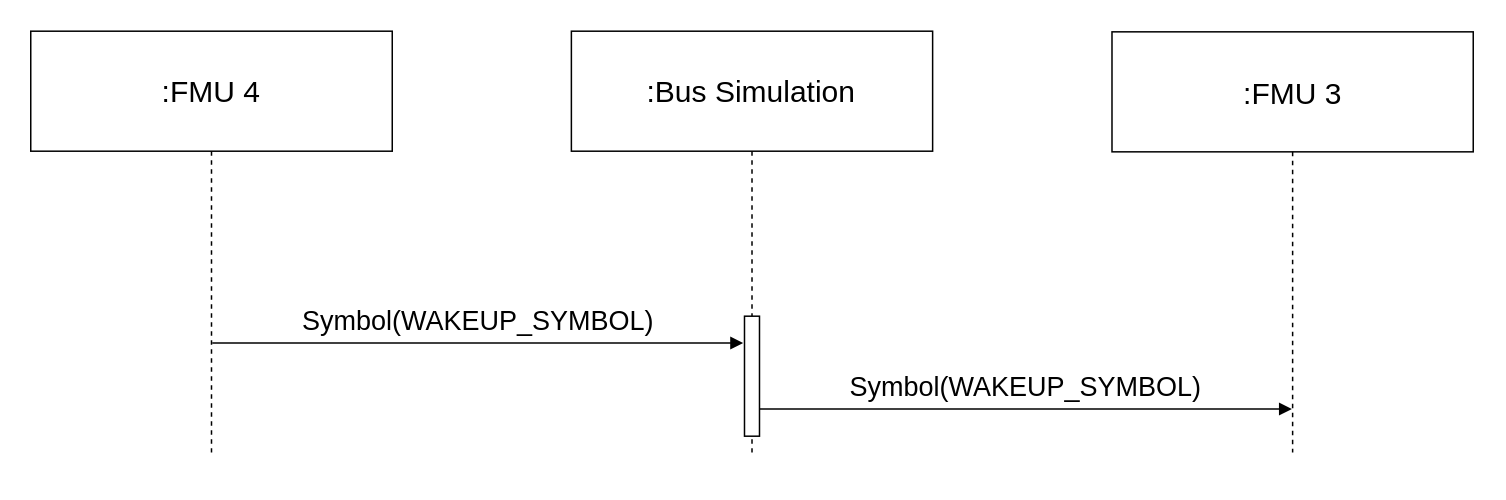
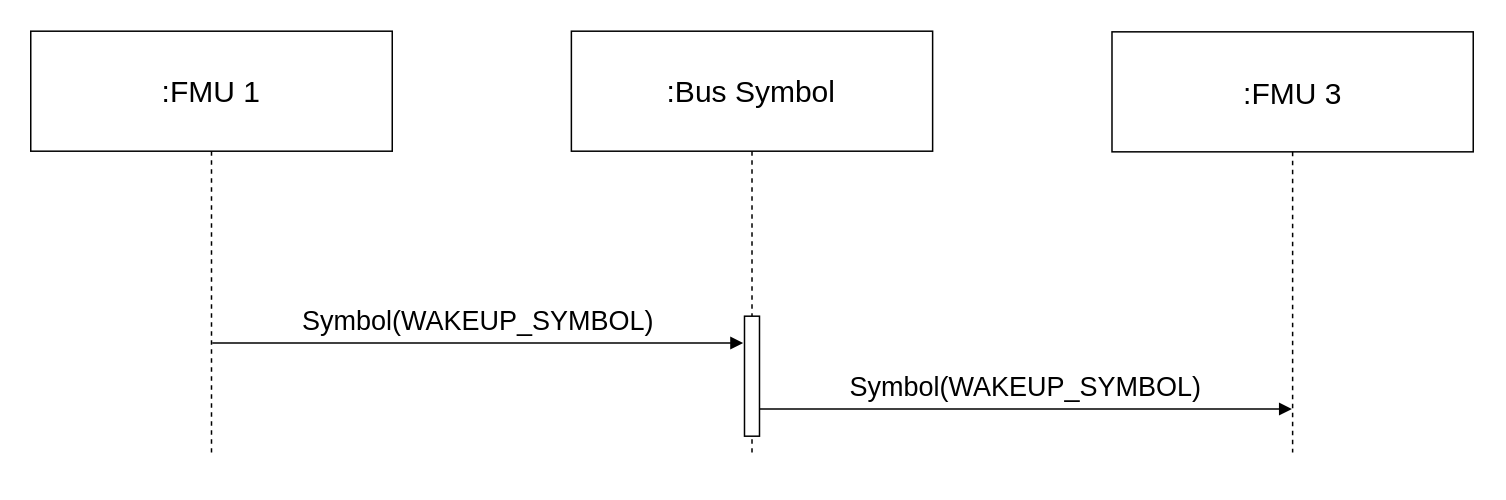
node ":FMU 4": label ":FMU 4" -> ":FMU 1"
node ":Bus Simulation": label ":Bus Simulation" -> ":Bus Symbol"
